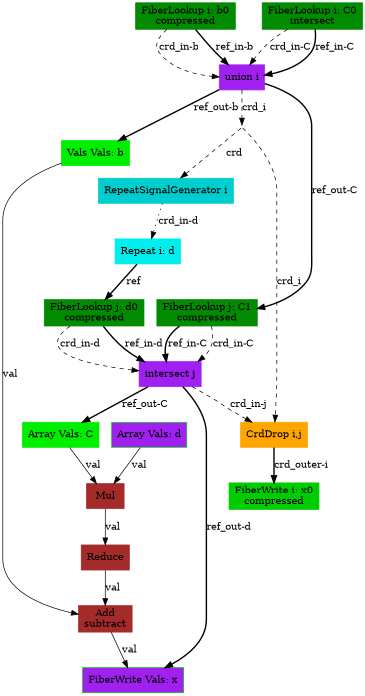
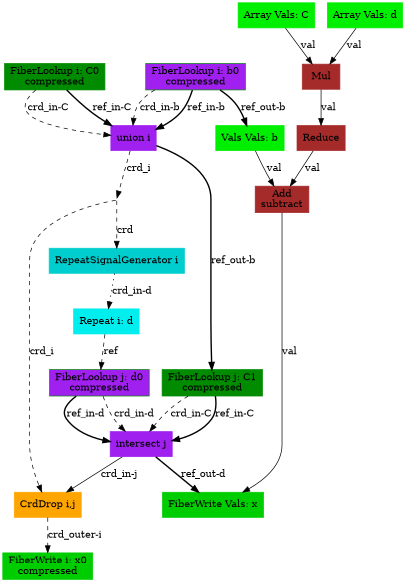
node "FiberLookup i: b0 compressed": fillcolor green4 -> purple
node "FiberLookup i: C0 intersect": label "FiberLookup i: C0 intersect" -> "FiberLookup i: C0 compressed"
edge "union i" -> "Vals Vals: b": now "FiberLookup i: b0 compressed" -> "Vals Vals: b"
edge "union i" -> "FiberLookup j: C1 compressed": label "ref_out-C" -> "ref_out-b"
edge "Repeat i: d" -> "FiberLookup j: d0 compressed": style bold -> dashed
node "FiberLookup j: d0 compressed": fillcolor green4 -> purple
edge "intersect j" -> "CrdDrop i,j": style dashed -> solid
edge "intersect j" -> "Array Vals: C": removed, label "ref_out-C"
node "Array Vals: d": fillcolor purple -> green2
edge "CrdDrop i,j" -> "FiberWrite i: x0 compressed": style bold -> dashed
node "FiberWrite Vals: x": fillcolor purple -> green3
